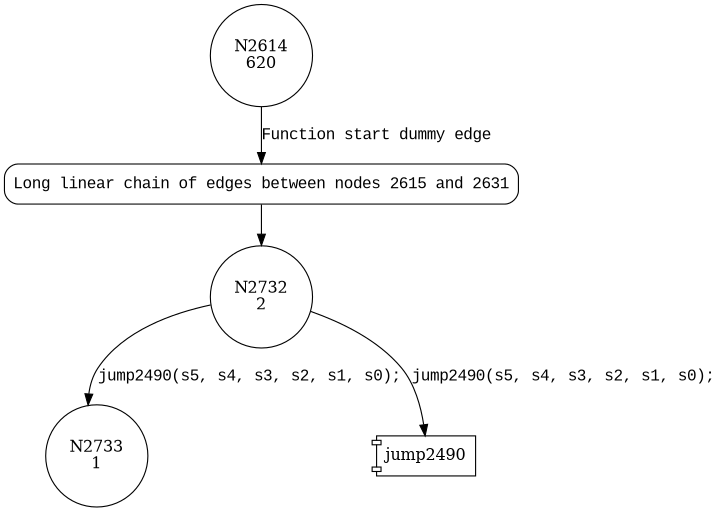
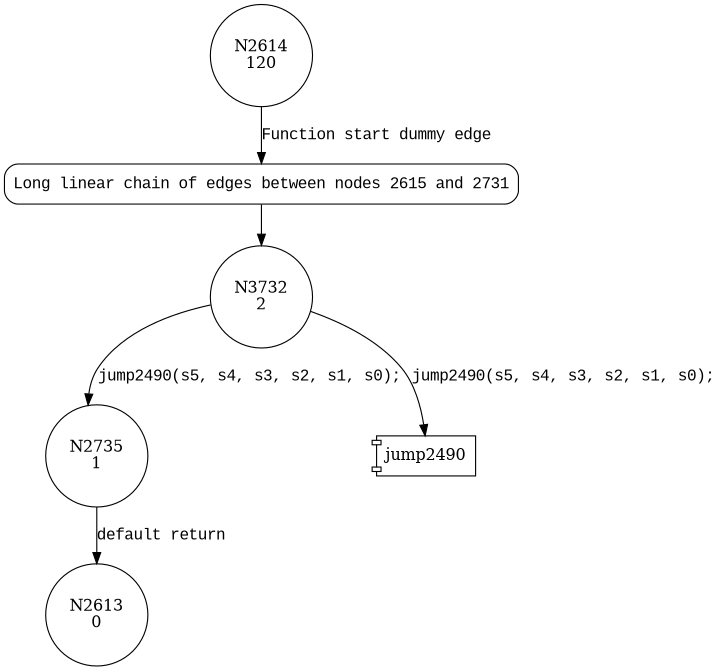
node "N2614 620": label "N2614 620" -> "N2614 120"
node "Long linear chain of edges between nodes 2615 and 2631": label "Long linear chain of edges between nodes 2615 and 2631" -> "Long linear chain of edges between nodes 2615 and 2731"
node "N2732 2": label "N2732 2" -> "N3732 2"
node "N2733 1": label "N2733 1" -> "N2735 1"
node "N2613 0": added
